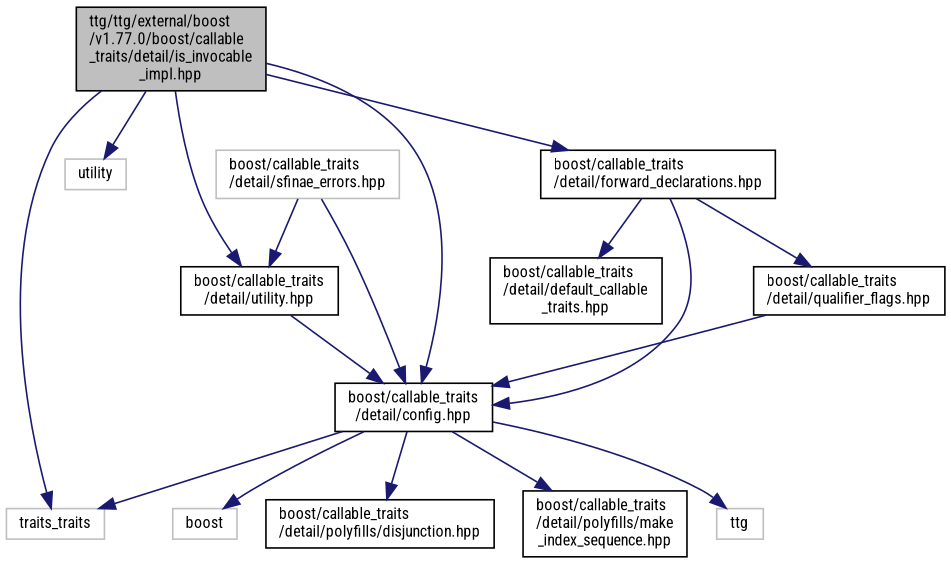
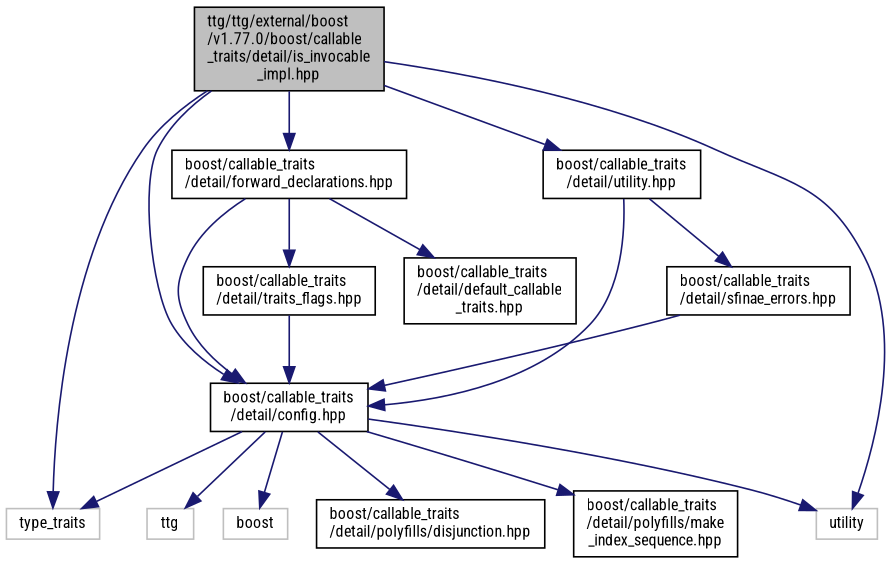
node "boost/callable_traits /detail/sfinae_errors.hpp": color grey75 -> black
edge "boost/callable_traits /detail/sfinae_errors.hpp" -> "boost/callable_traits /detail/utility.hpp": reversed
node "boost/callable_traits /detail/qualifier_flags.hpp": label "boost/callable_traits /detail/qualifier_flags.hpp" -> "boost/callable_traits /detail/traits_flags.hpp"
edge "boost/callable_traits /detail/config.hpp" -> "utility": added
node "traits_traits": label "traits_traits" -> "type_traits"
